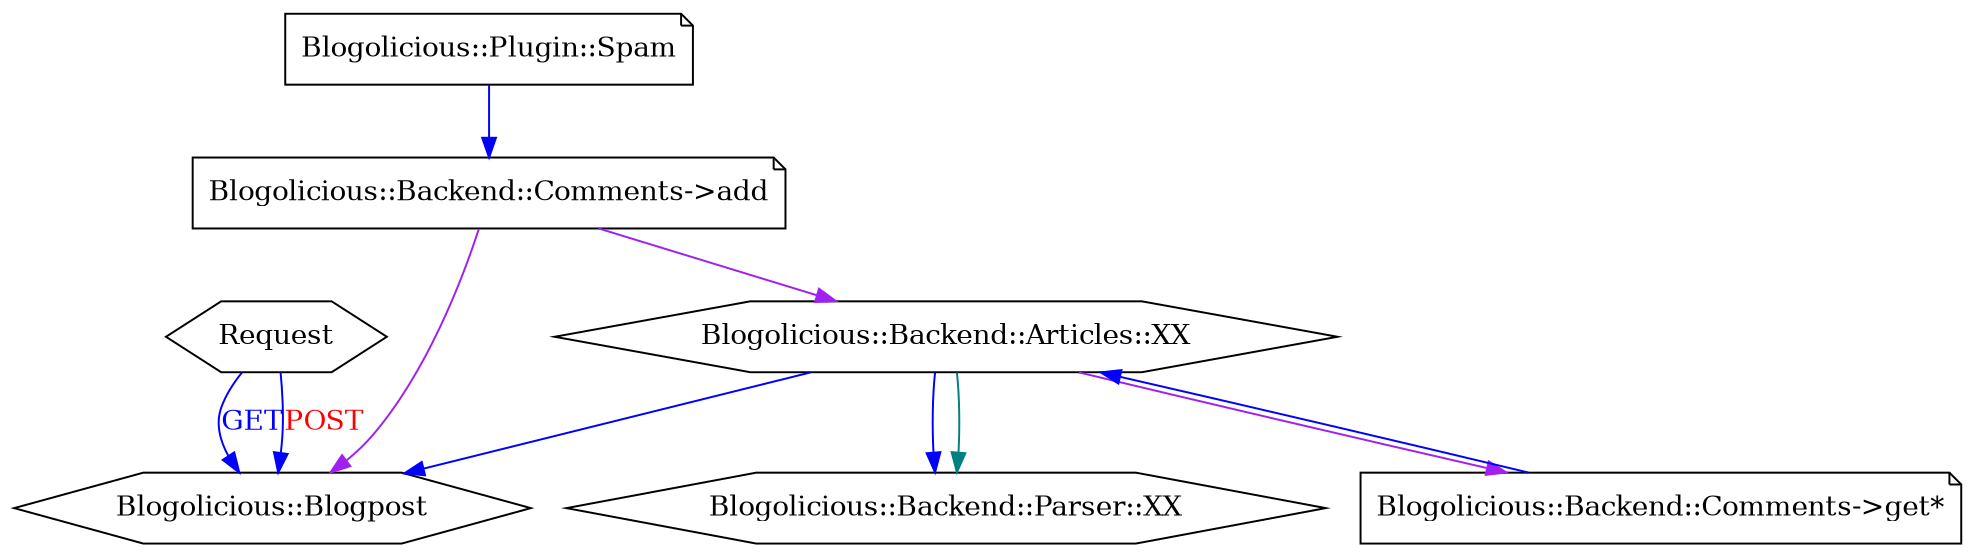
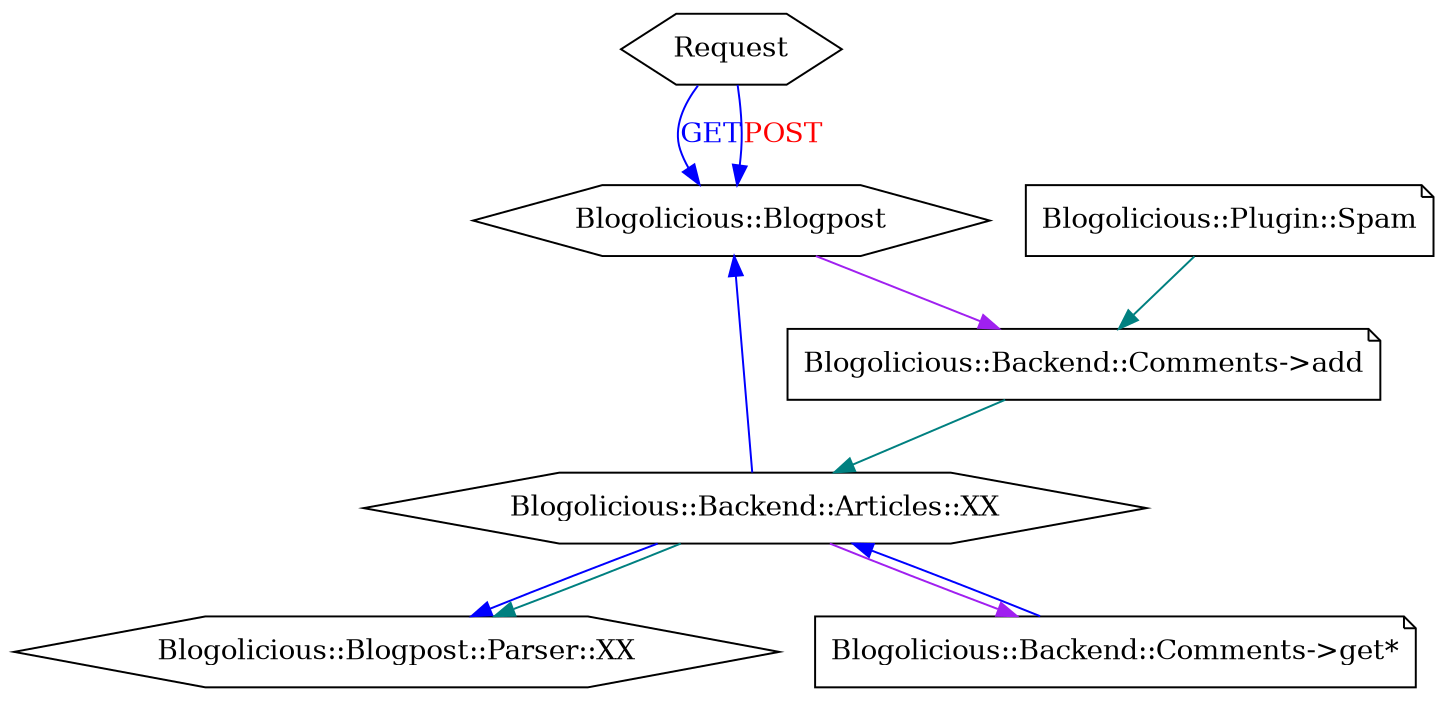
edge "Blogolicious::Plugin::Spam" -> "Blogolicious::Backend::Comments->add": color blue -> teal
edge "Blogolicious::Backend::Comments->add" -> "Blogolicious::Backend::Articles::XX": color purple -> teal
edge "Blogolicious::Backend::Comments->add" -> "Blogolicious::Blogpost": reversed
node "Blogolicious::Backend::Parser::XX": label "Blogolicious::Backend::Parser::XX" -> "Blogolicious::Blogpost::Parser::XX"
